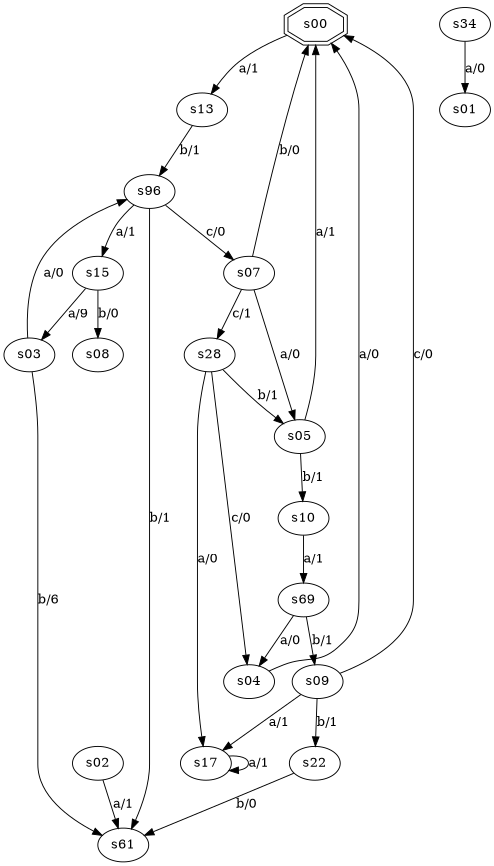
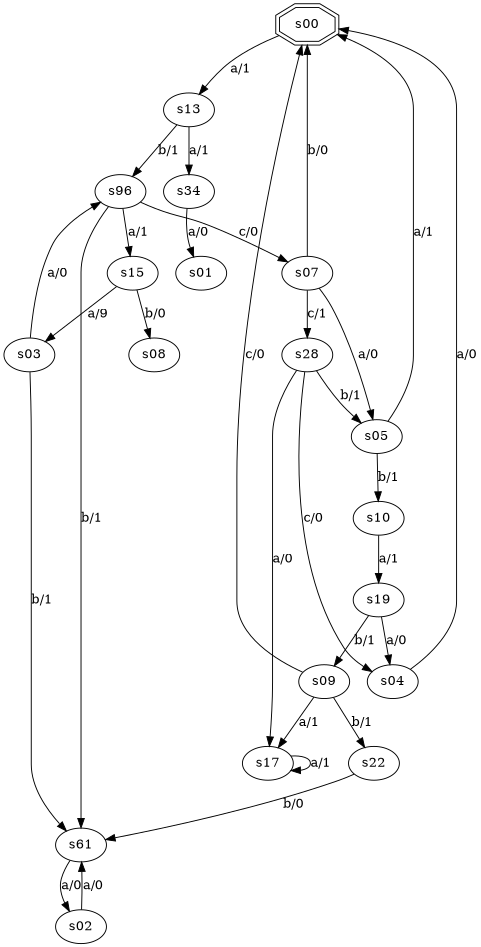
edge "s13" -> "s34": added, label "a/1"
edge "s03" -> "s61": label "b/6" -> "b/1"
node "s69": label "s69" -> "s19"
edge "s02" -> "s61": label "a/1" -> "a/0"
edge "s61" -> "s02": added, label "a/0"
